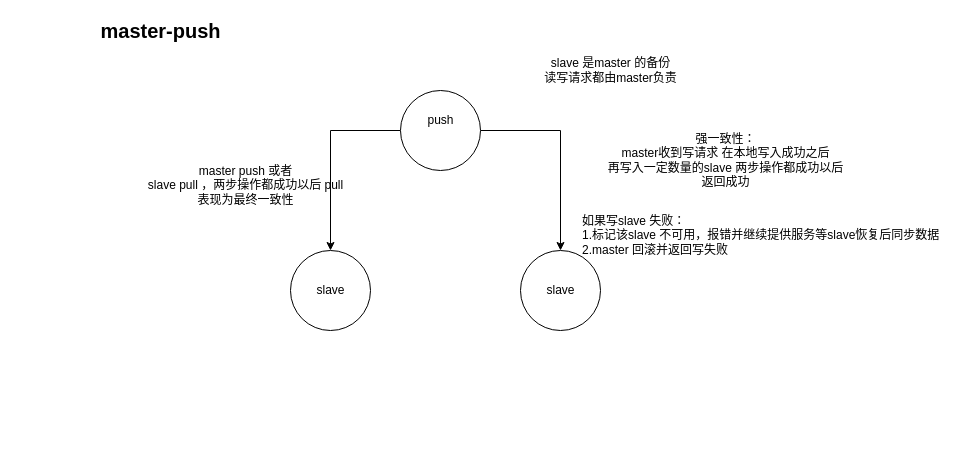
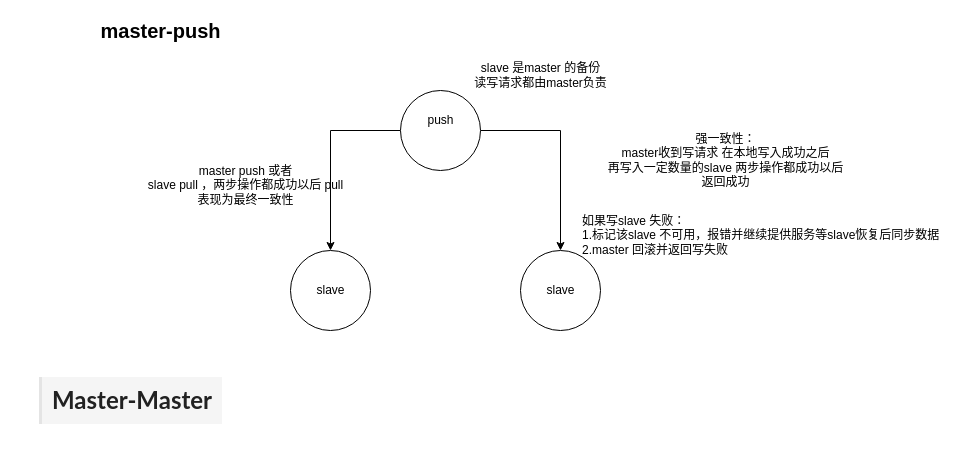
node "slave 是master 的备份 读写请求都由master负责": moved (611, 71) -> (541, 76)
node "Master-Master": added
